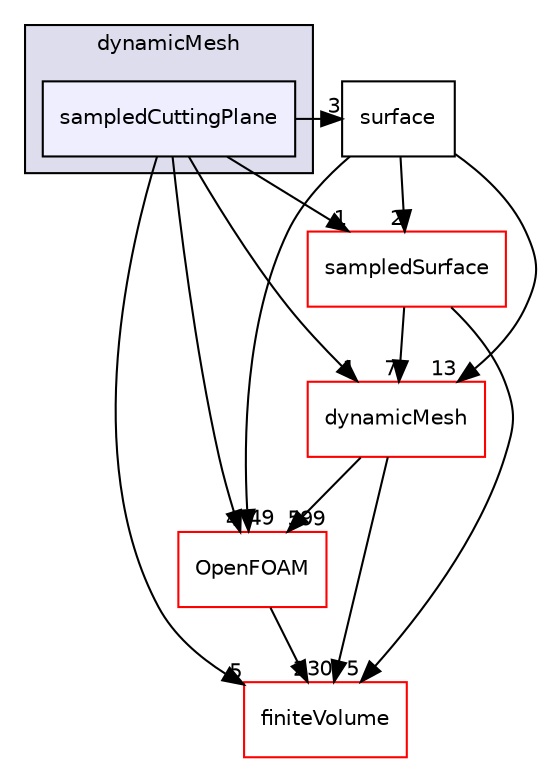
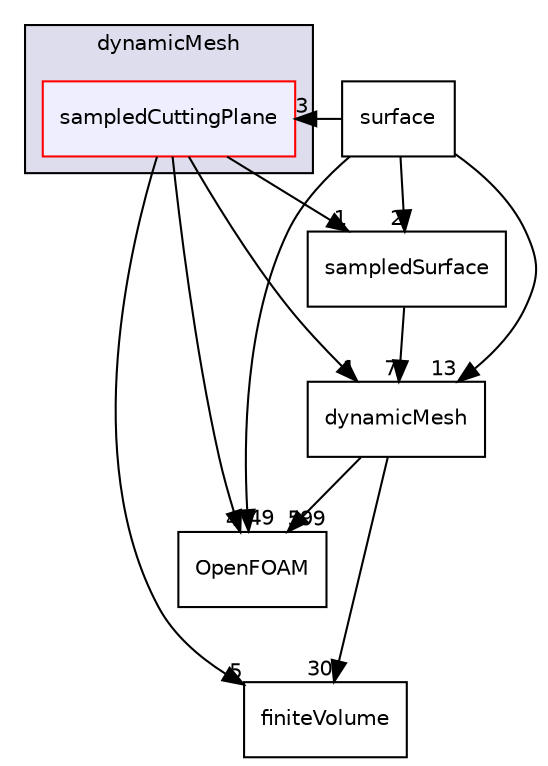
node "sampledCuttingPlane": color black -> red
edge "sampledCuttingPlane" -> "surface": reversed
node "sampledSurface": color red -> black
node "dynamicMesh": color red -> black
edge "sampledSurface" -> "finiteVolume": removed
node "OpenFOAM": color red -> black
edge "OpenFOAM" -> "finiteVolume": removed
node "finiteVolume": color red -> black
